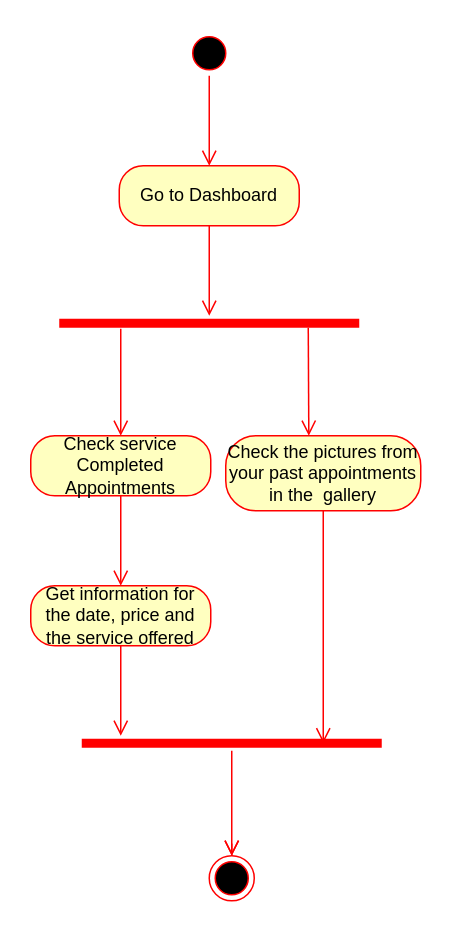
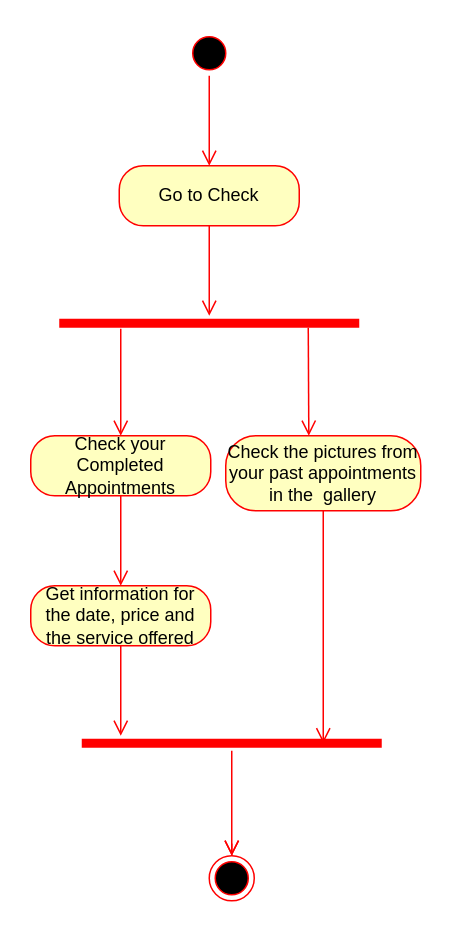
node "Go to Dashboard": label "Go to Dashboard" -> "Go to Check"
node "Check service Completed Appointments": label "Check service Completed Appointments" -> "Check your Completed Appointments"
